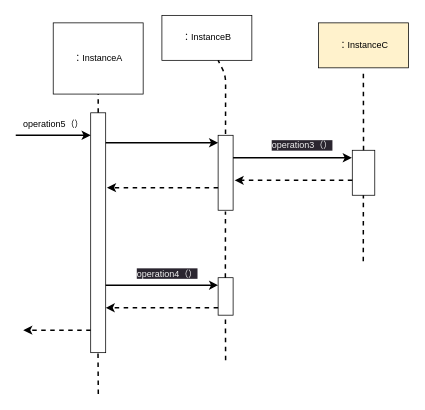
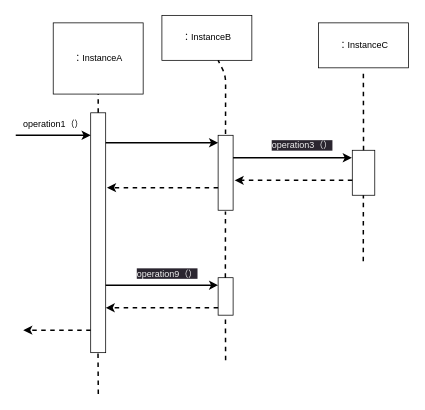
node "：InstanceC": fillcolor #fff2cc -> #ffffff
node "operation5（）": label "operation5（）" -> "operation1（）"
node "operation4（）": label "operation4（）" -> "operation9（）"
